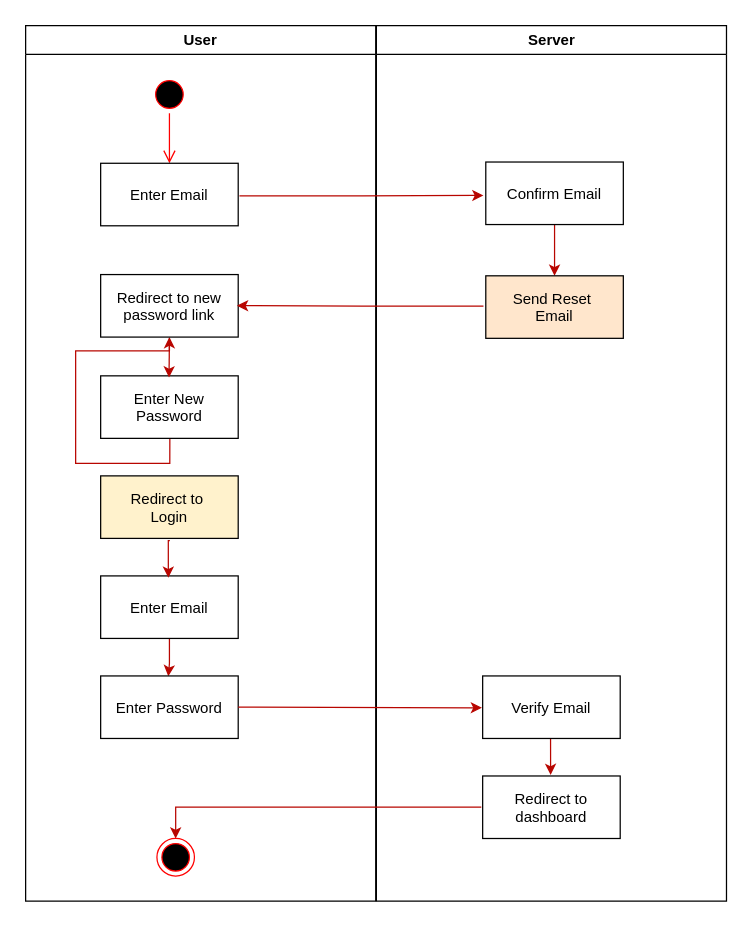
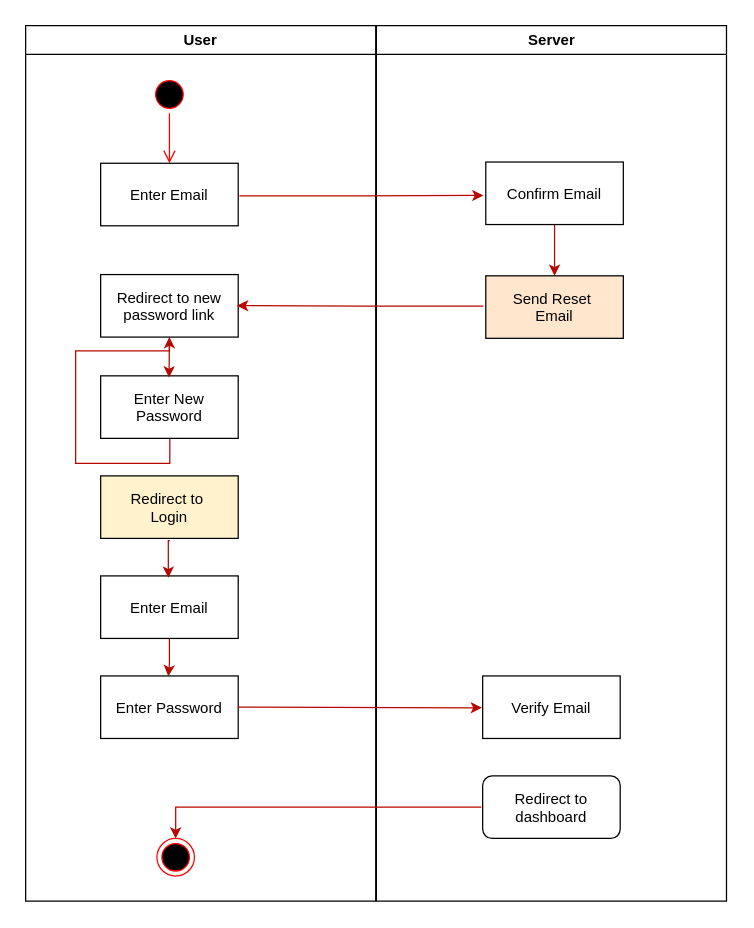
edge "Verify Email" -> "Redirect to dashboard": removed
node "Redirect to dashboard": shape rectangle -> rounded rectangle
